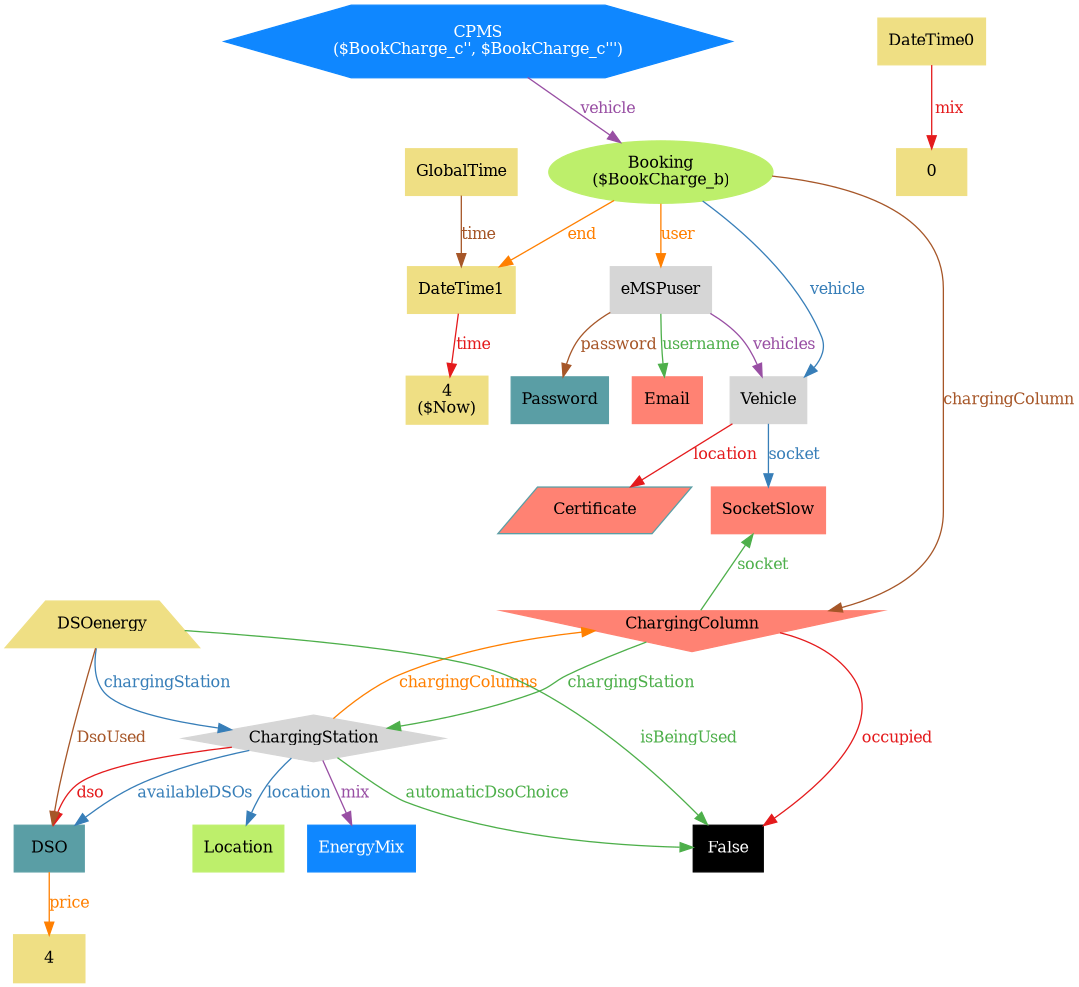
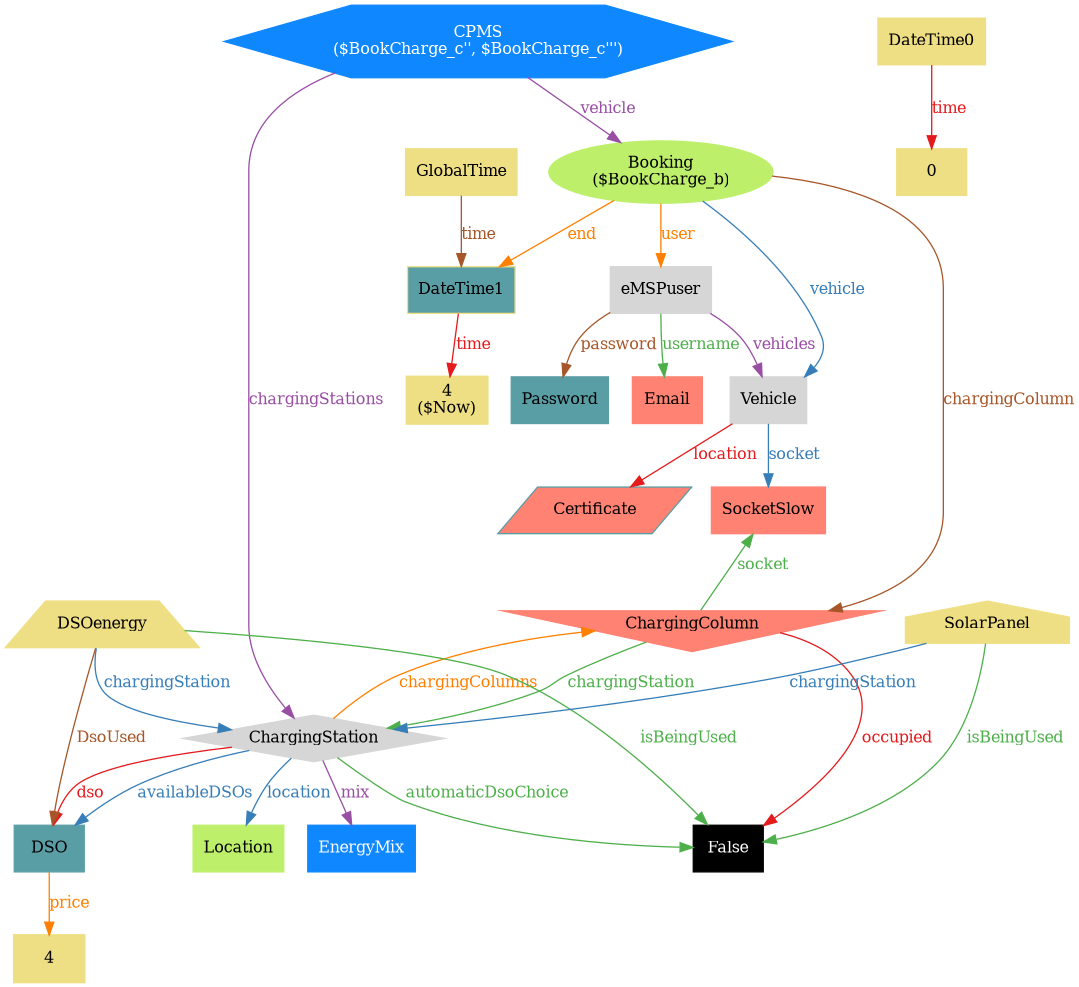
edge "DateTime0" -> "0": label "mix" -> "time"
node "DateTime1": fillcolor #efdf84 -> #5a9ea5
edge "CPMS ($BookCharge_c'', $BookCharge_c''')" -> "ChargingStation": added, label "chargingStations"
node "SolarPanel": added
